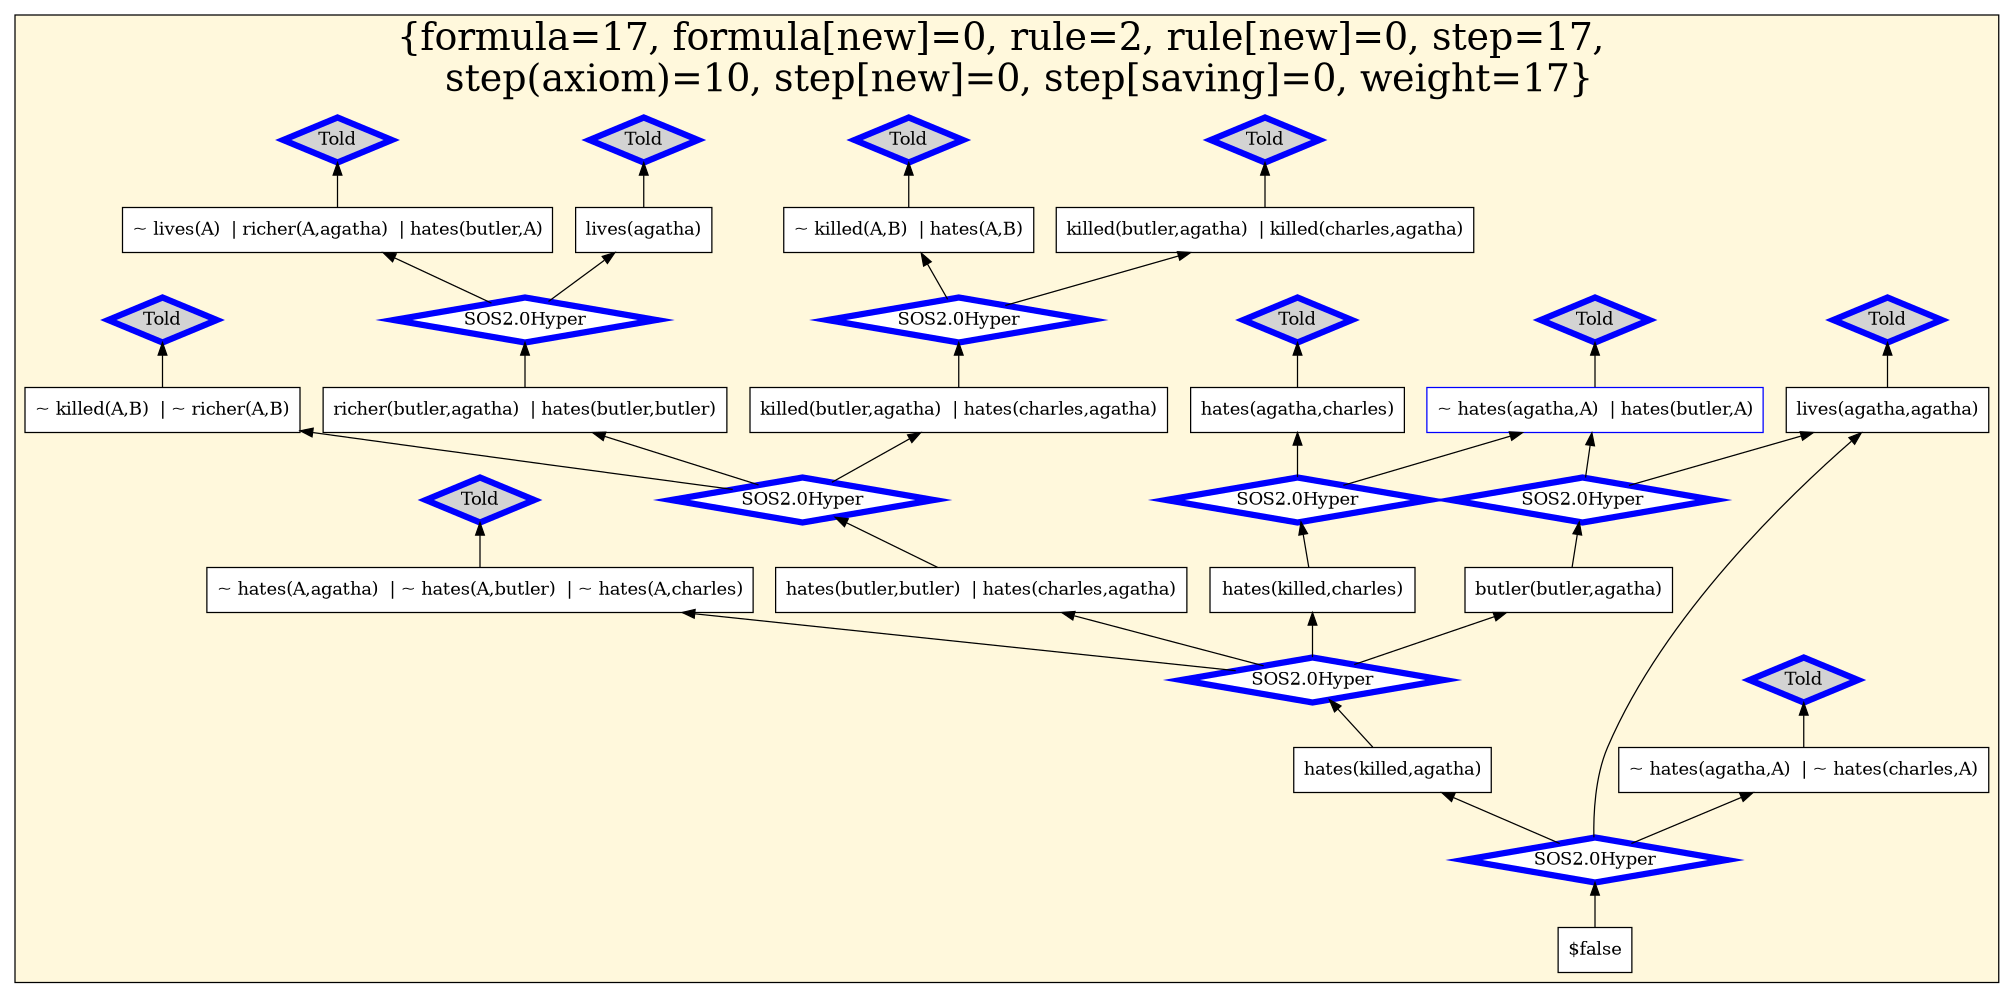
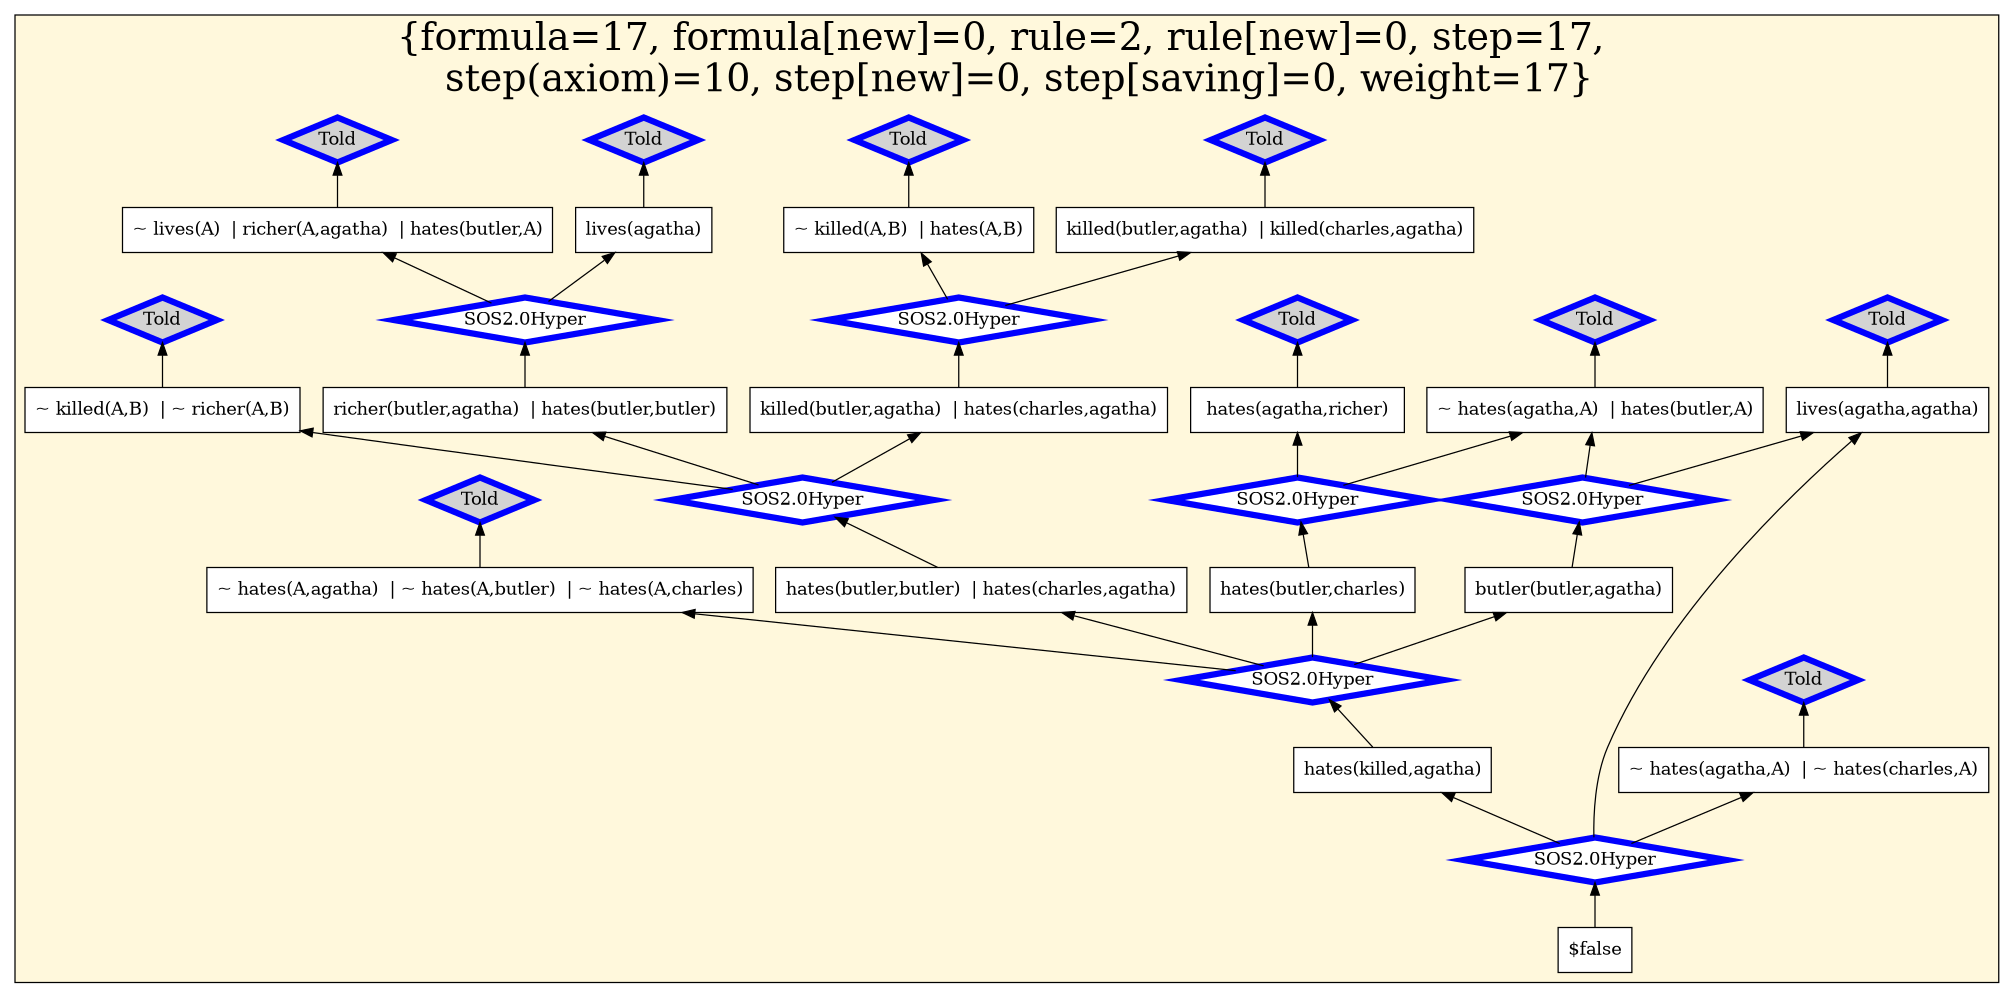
node "hates(agatha,charles)": label "hates(agatha,charles)" -> "hates(agatha,richer)"
node "~ hates(agatha,A)  | hates(butler,A)": color blue -> black
node "hates(killed,charles)": label "hates(killed,charles)" -> "hates(butler,charles)"
